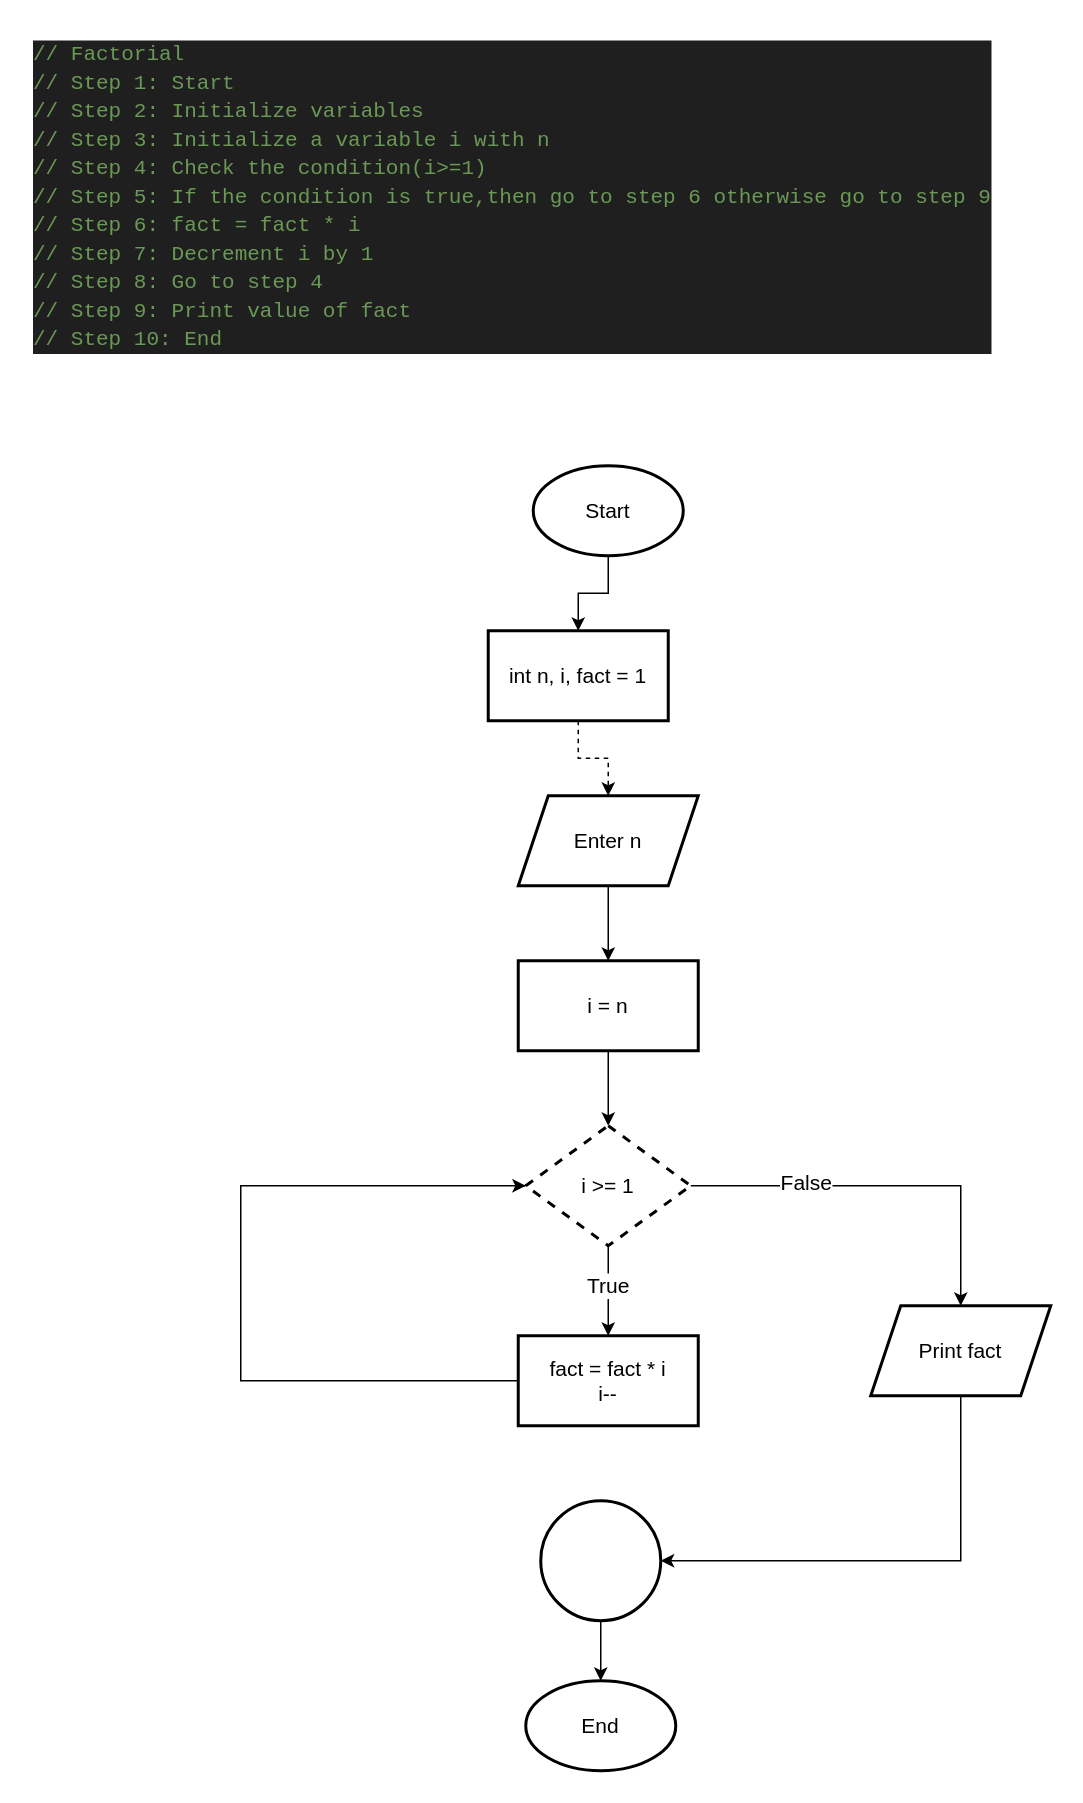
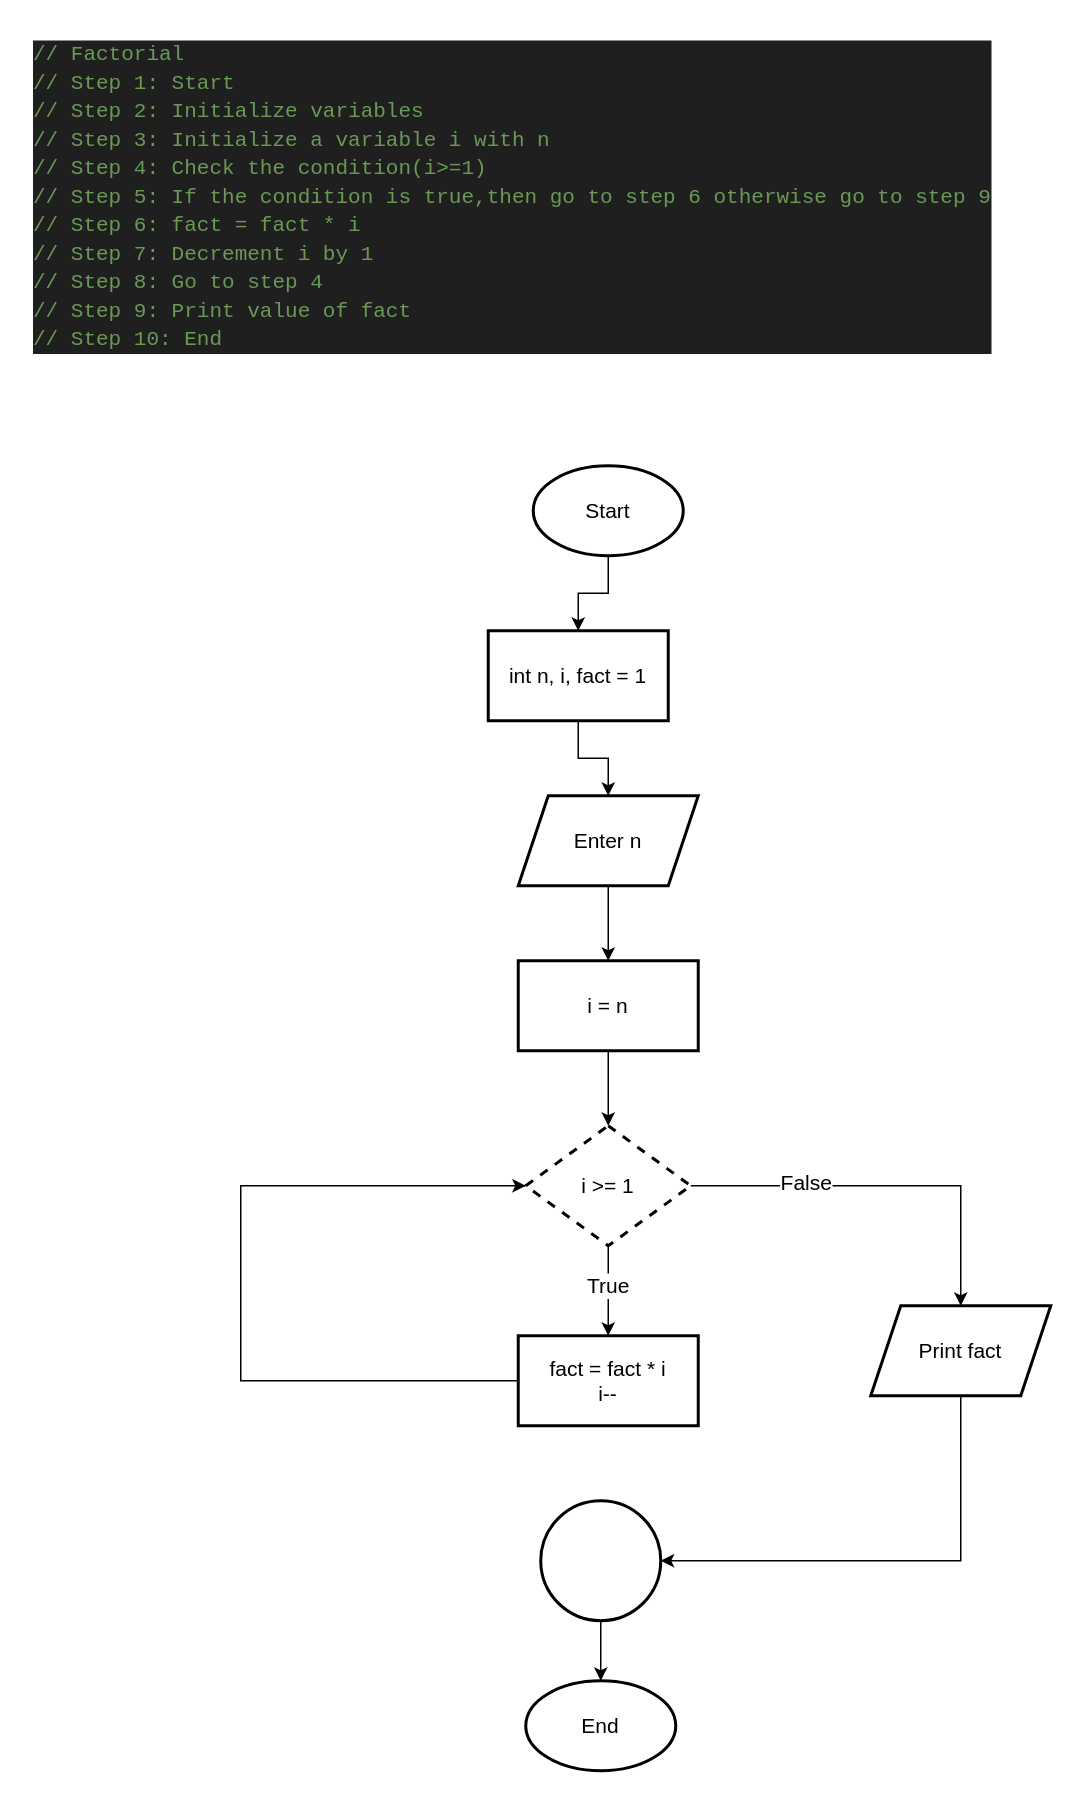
edge "int n, i, fact = 1" -> "Enter n": style dashed -> solid
